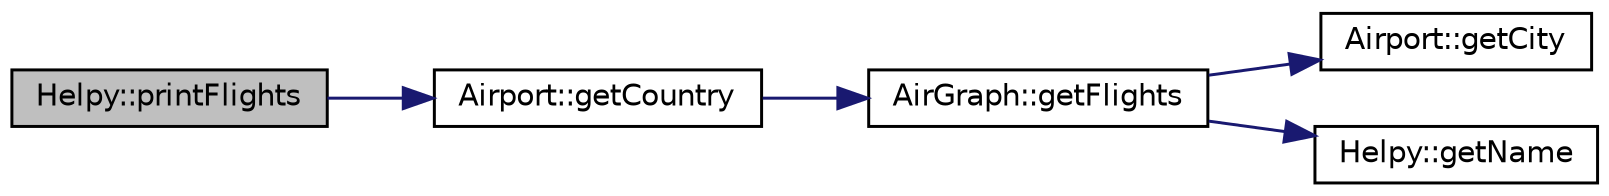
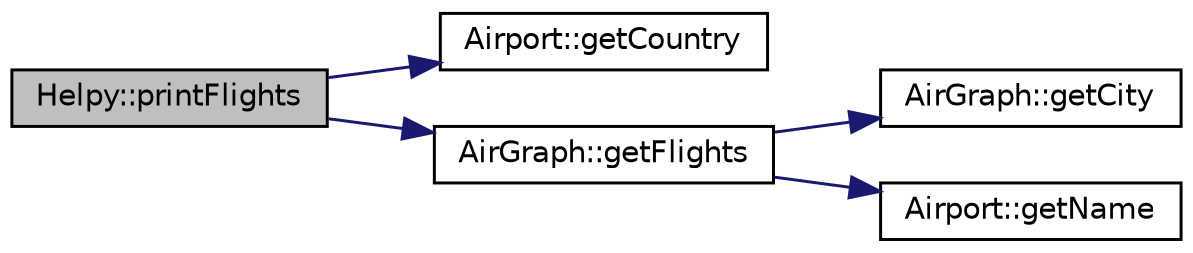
node "Airport::getCity": label "Airport::getCity" -> "AirGraph::getCity"
edge "Airport::getCountry" -> "AirGraph::getFlights": now "Helpy::printFlights" -> "AirGraph::getFlights"
node "Helpy::getName": label "Helpy::getName" -> "Airport::getName"
